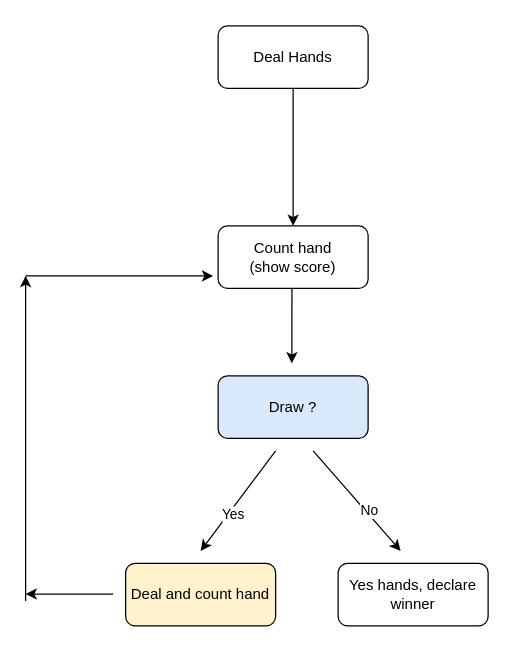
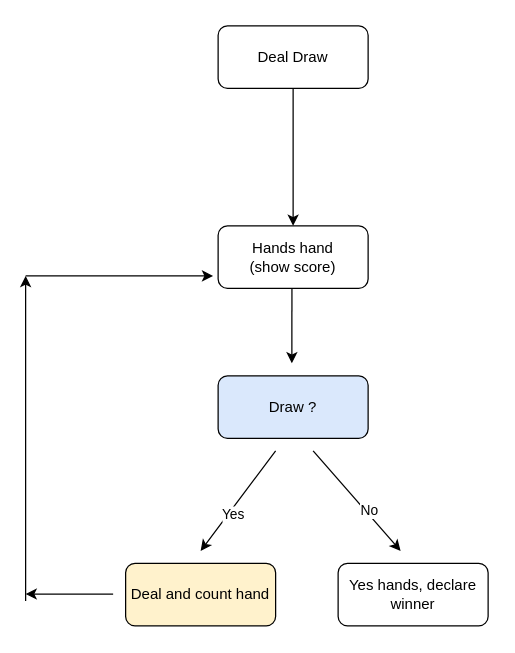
node "Deal Hands": label "Deal Hands" -> "Deal Draw"
node "Count hand (show score)": label "Count hand (show score)" -> "Hands hand (show score)"
